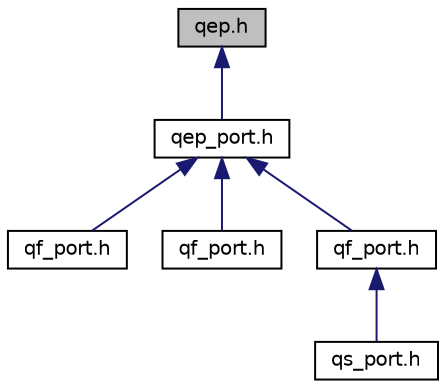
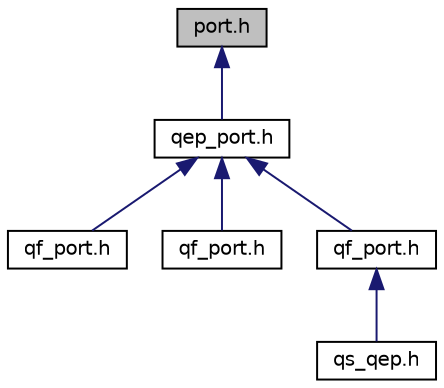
node "qep.h": label "qep.h" -> "port.h"
node "qs_port.h": label "qs_port.h" -> "qs_qep.h"
